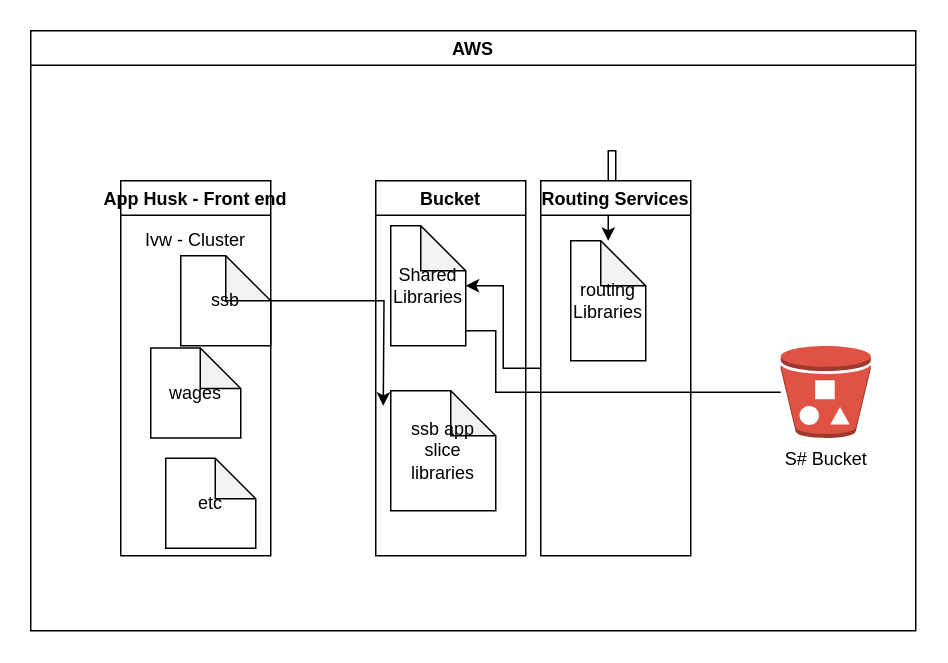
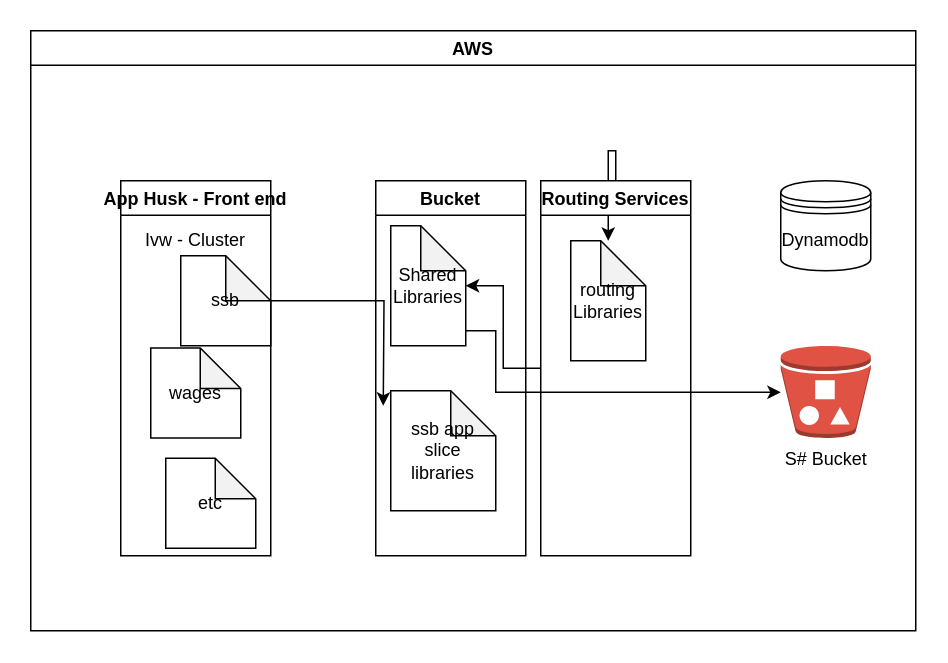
node "Dynamodb": added
edge "Shared Libraries" -- "S# Bucket": arrowhead none -> classic
